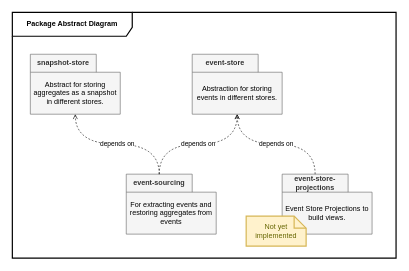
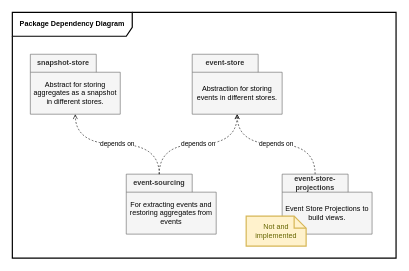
node "Package Abstract Diagram": label "Package Abstract Diagram" -> "Package Dependency Diagram"
node "Not yet implemented": label "Not yet implemented" -> "Not and implemented"
